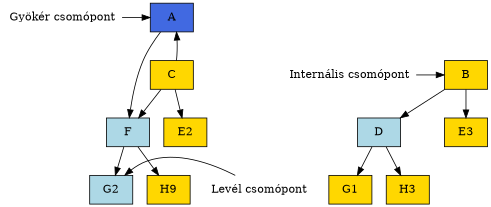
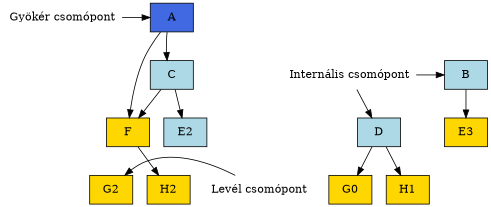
edge "C" -> "A": reversed
node "C": fillcolor gold -> lightblue
node "B": fillcolor gold -> lightblue
edge "B" -> "D": now "Internális csomópont" -> "D"
node "F": fillcolor lightblue -> gold
node "E2": fillcolor gold -> lightblue
edge "F" -> "G2": removed
node "G2": fillcolor lightblue -> gold
node "H9": label "H9" -> "H2"
node "G1": label "G1" -> "G0"
node "H3": label "H3" -> "H1"
